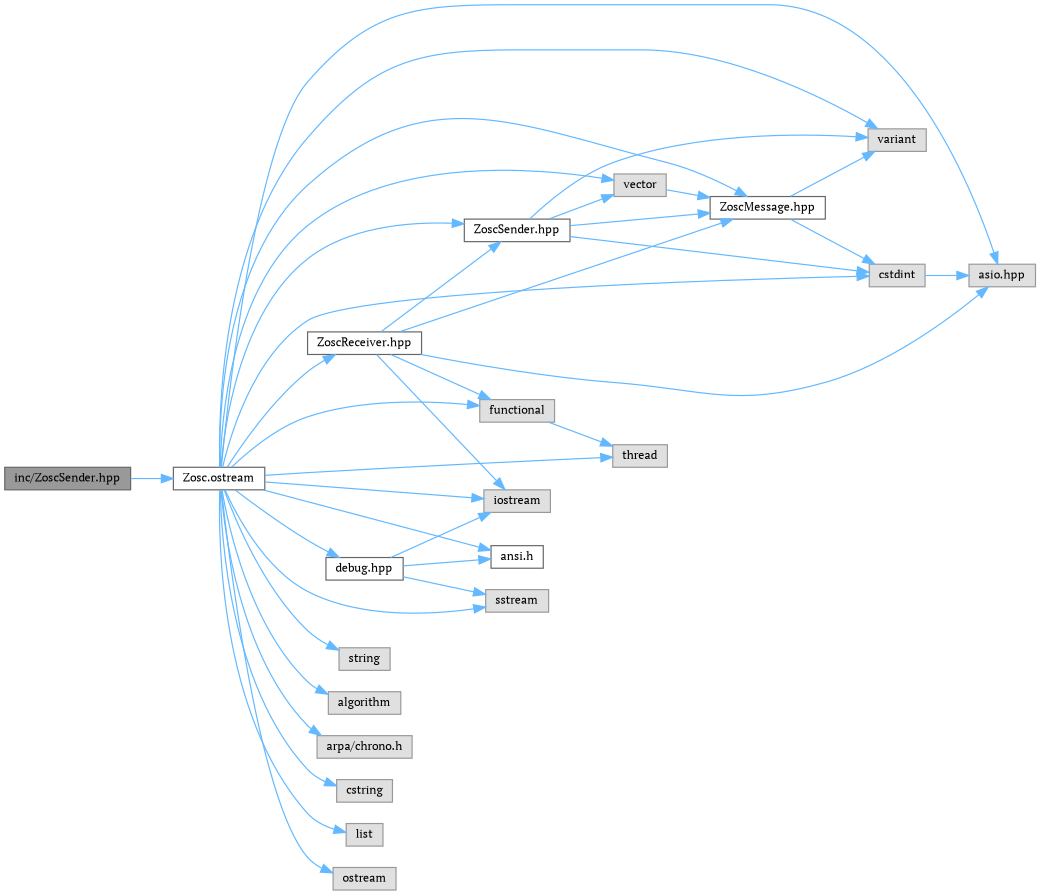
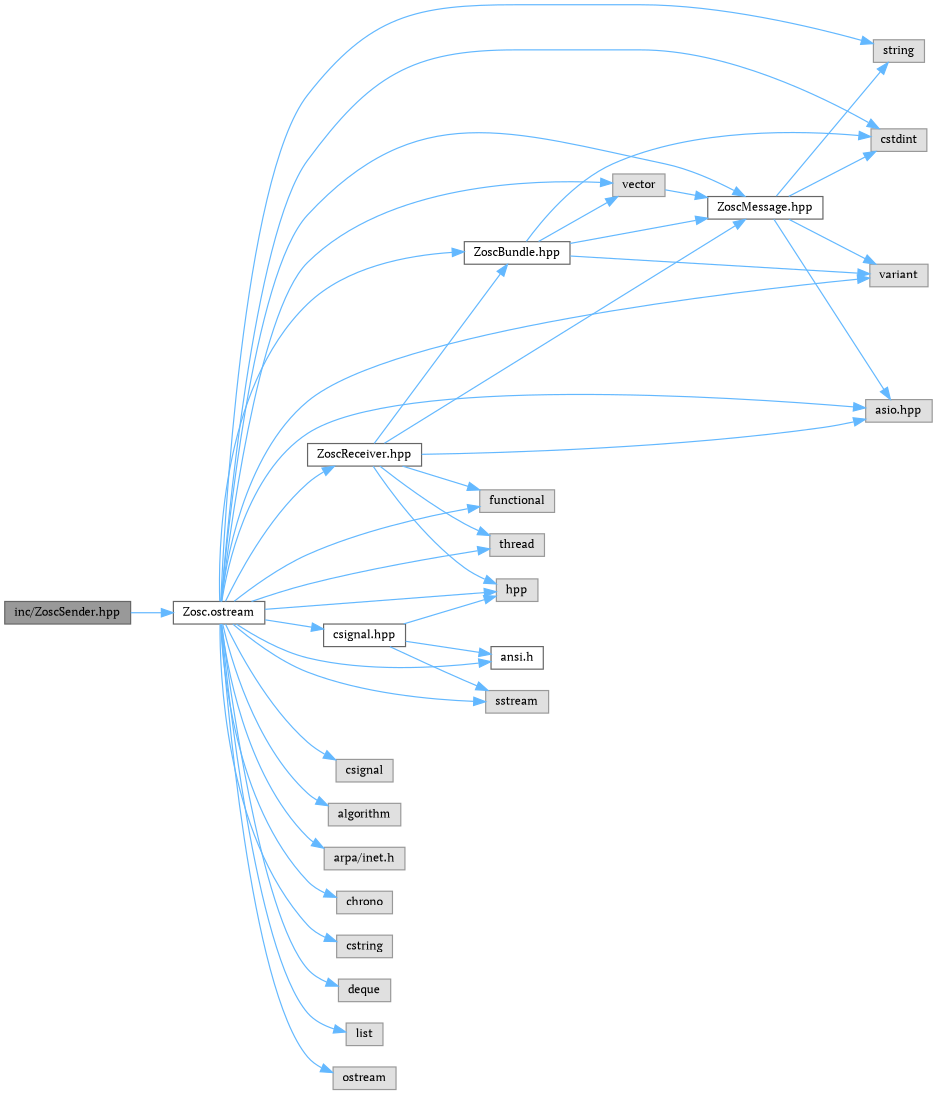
edge "ZoscMessage.hpp" -> "string": added
node "ZoscSender.hpp": label "ZoscSender.hpp" -> "ZoscBundle.hpp"
edge "cstdint" -> "asio.hpp": now "ZoscMessage.hpp" -> "asio.hpp"
edge "functional" -> "thread": now "ZoscReceiver.hpp" -> "thread"
node "iostream": label "iostream" -> "hpp"
node "debug.hpp": label "debug.hpp" -> "csignal.hpp"
node "arpa/chrono.h": label "arpa/chrono.h" -> "arpa/inet.h"
node "csignal": added
node "chrono": added
node "deque": added
